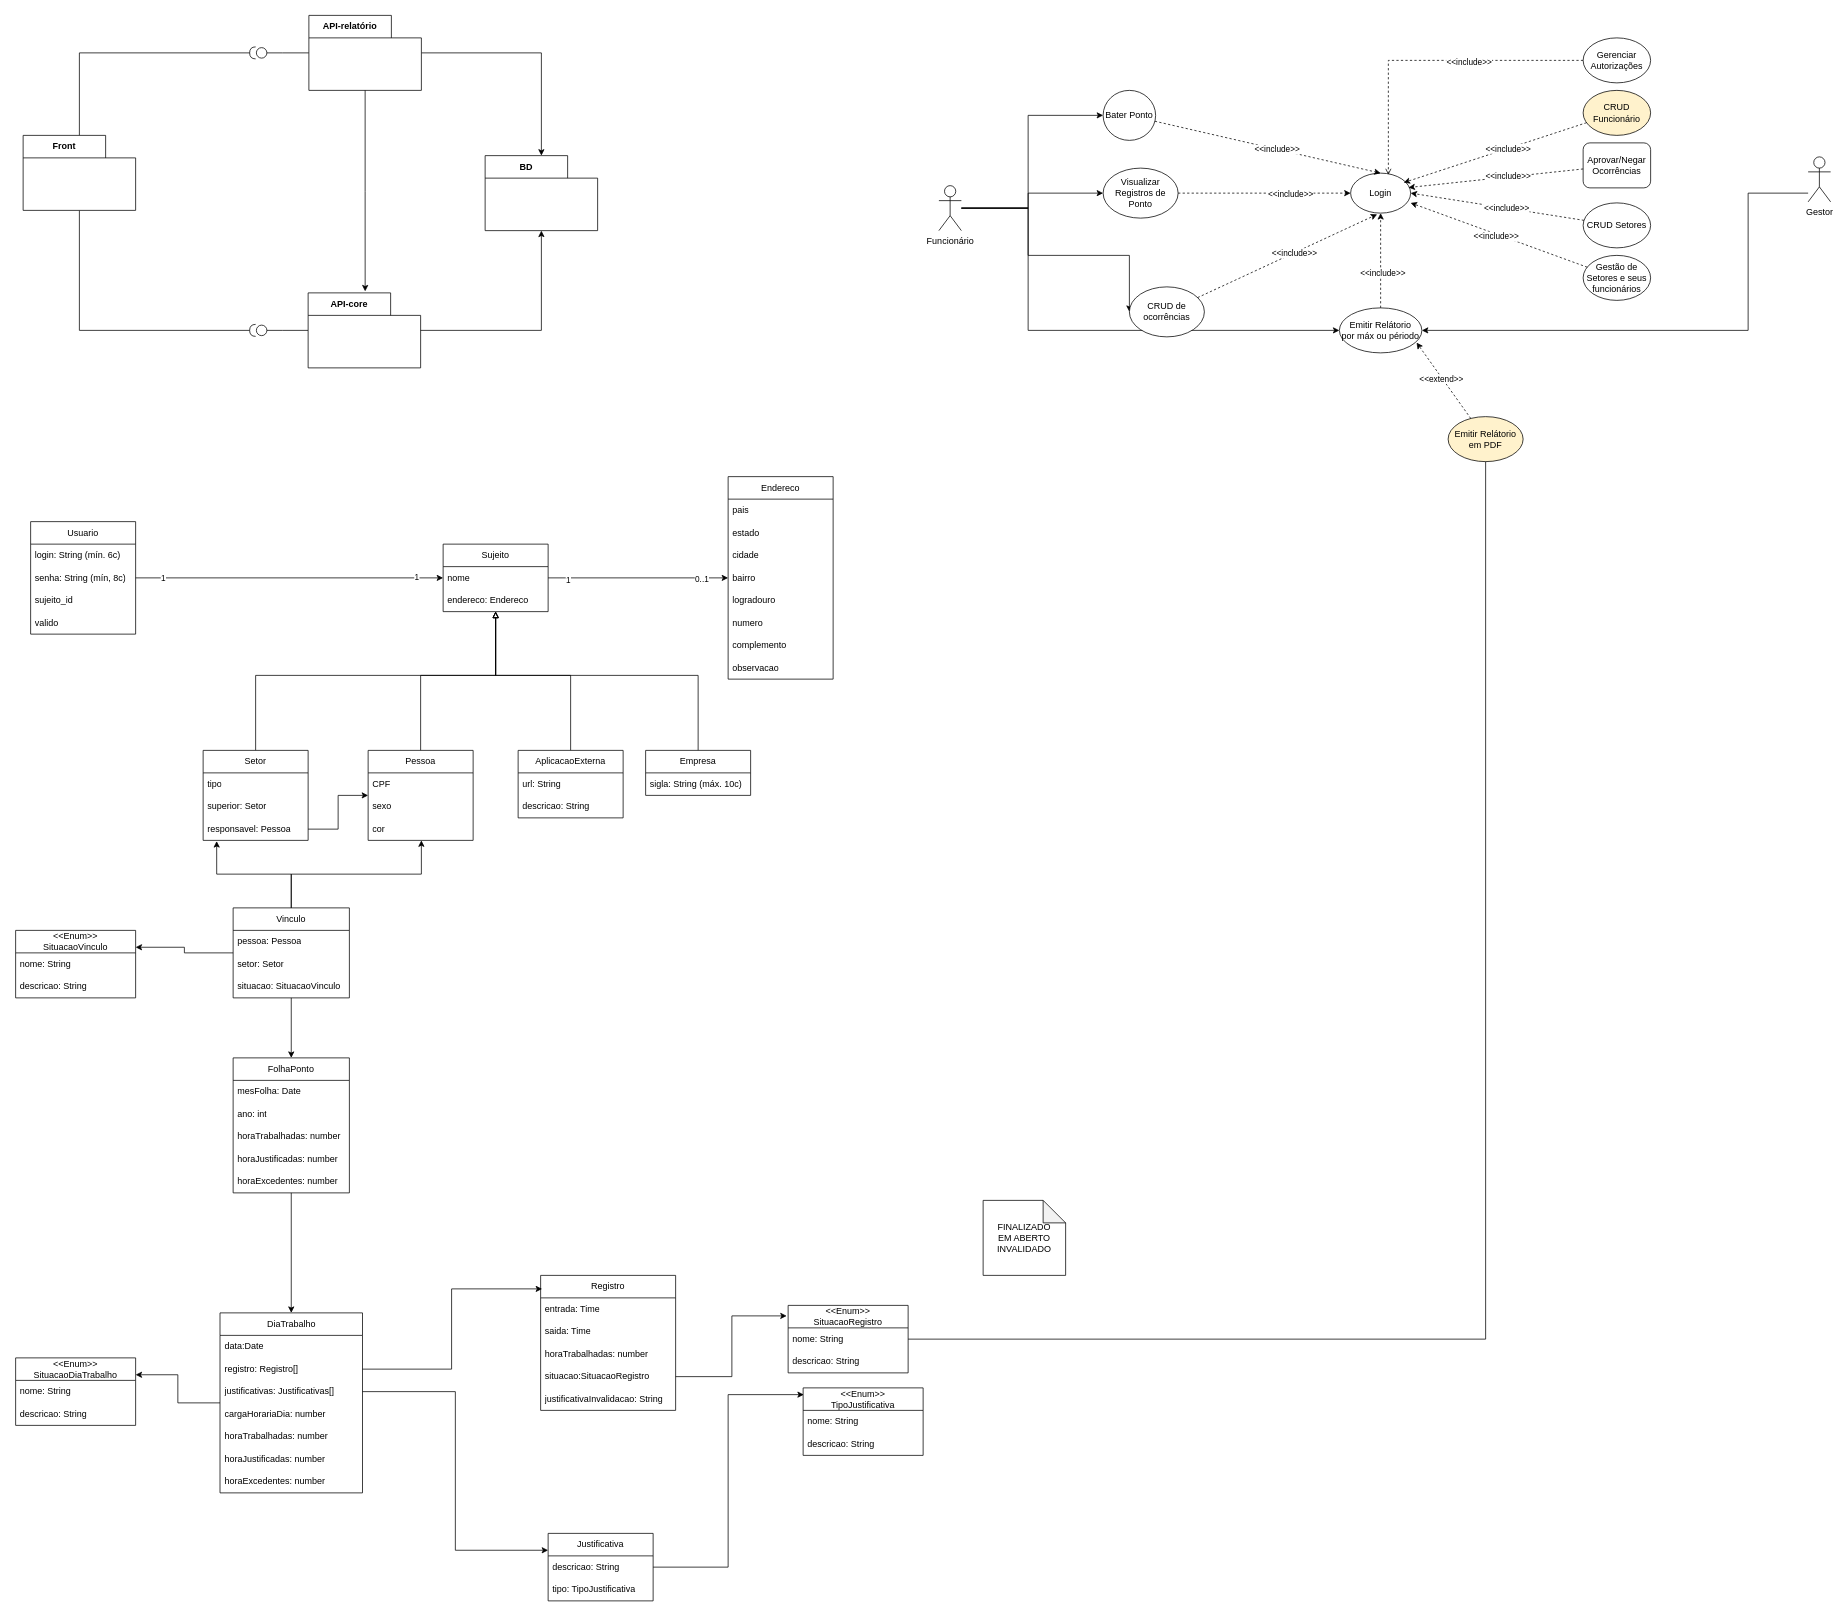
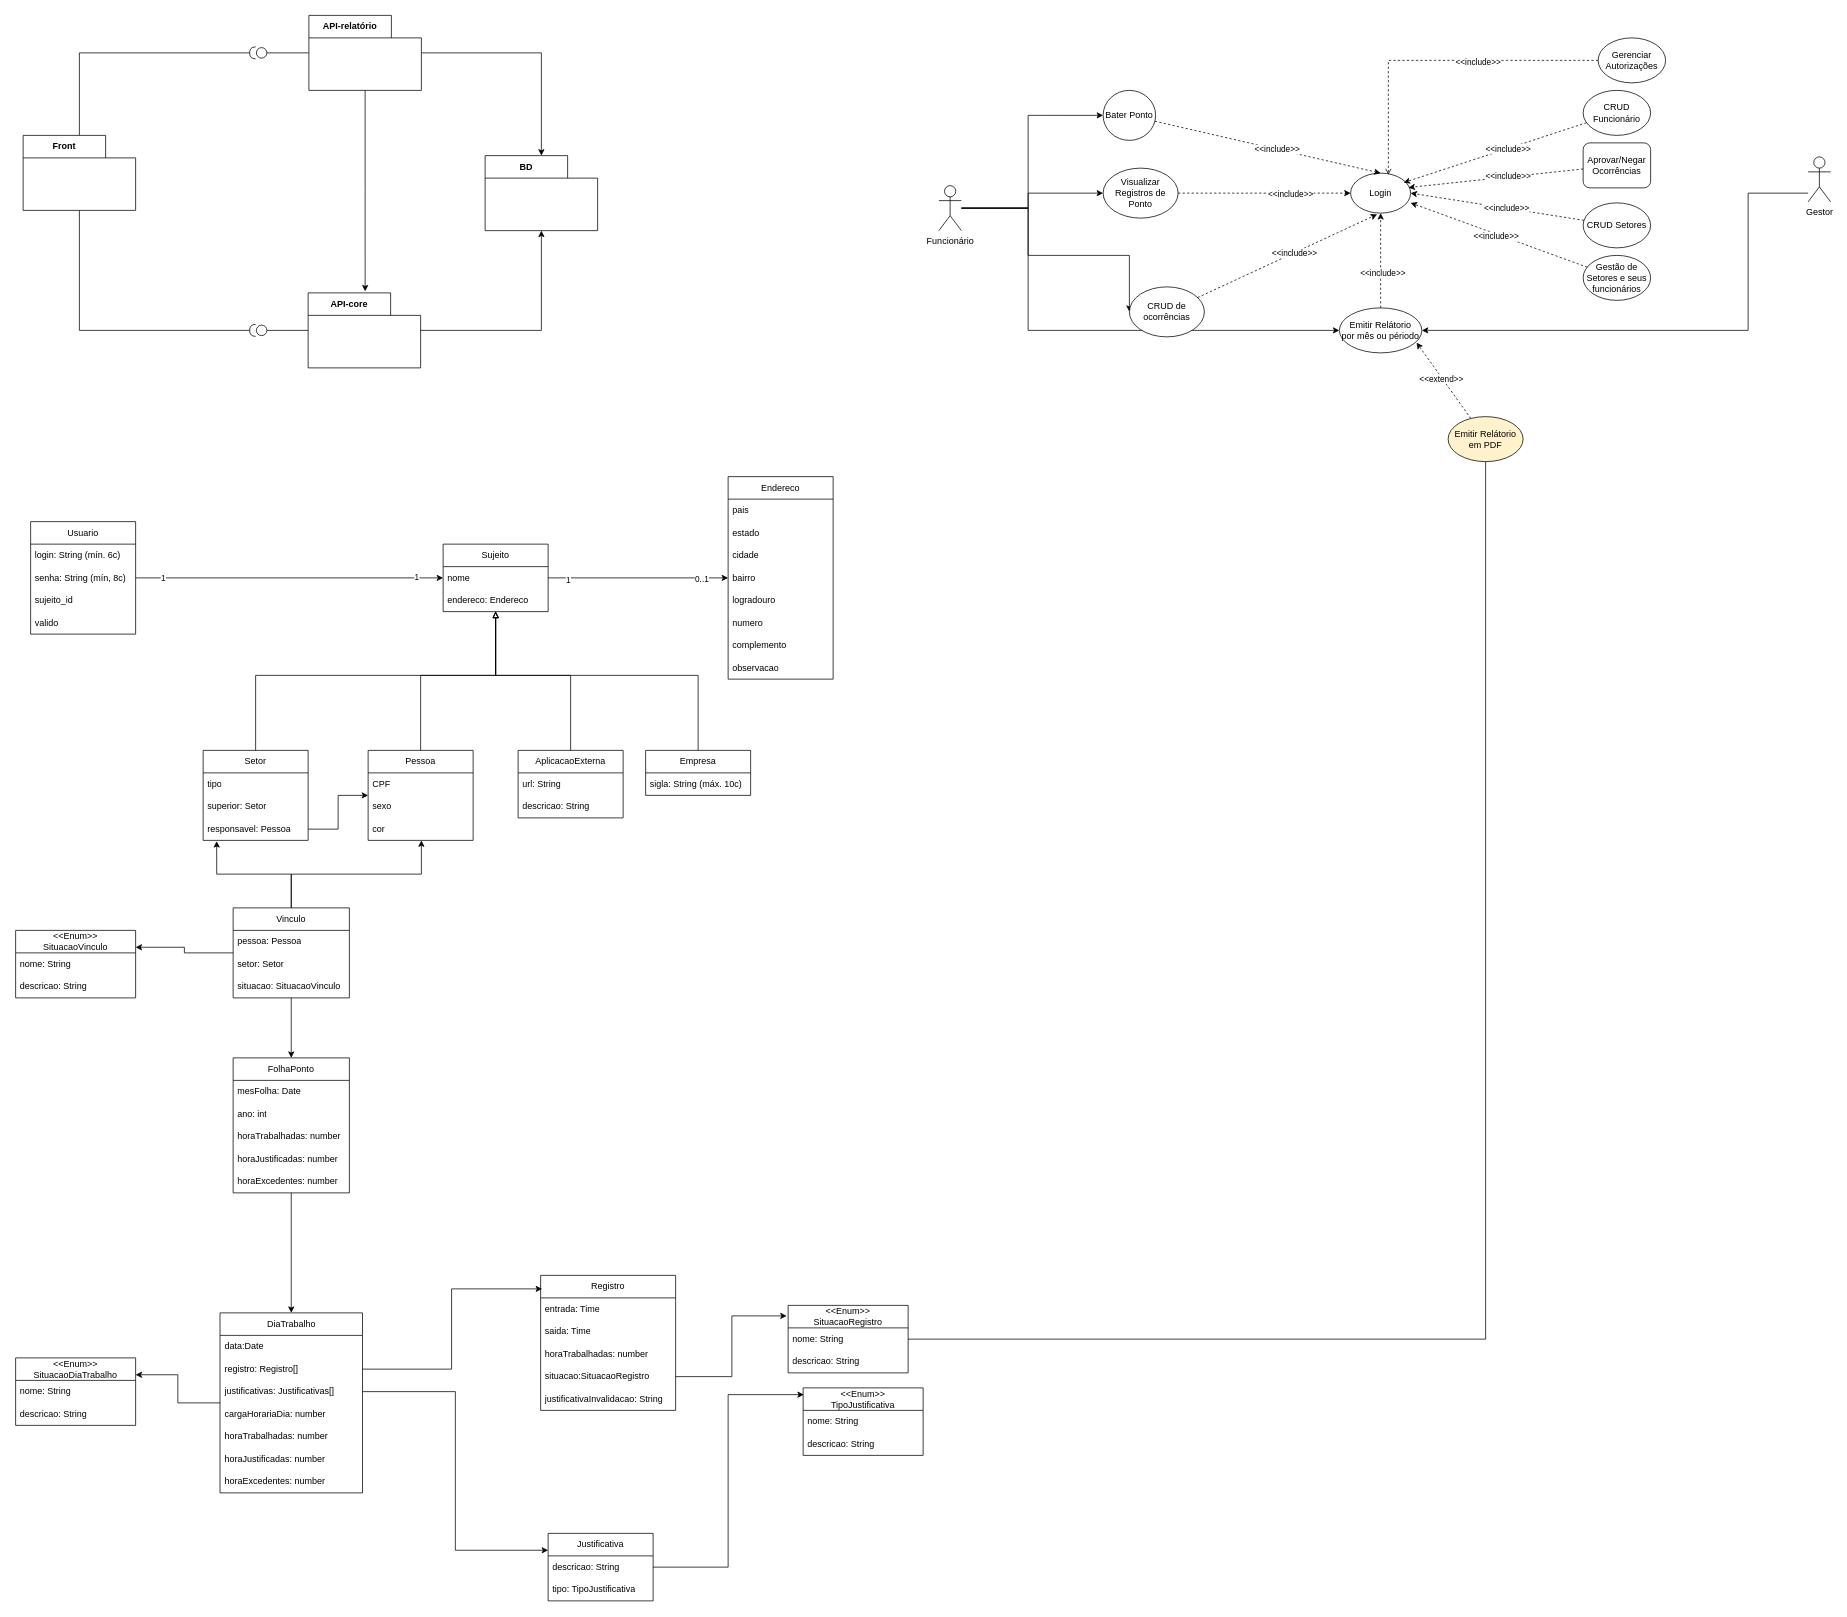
node "Gerenciar Autorizações": moved (1617, 60) -> (1632, 60)
node "CRUD Funcionário": fillcolor #fff2cc -> #ffffff
node "Emitir Relátorio por máx ou périodo": label "Emitir Relátorio por máx ou périodo" -> "Emitir Relátorio por mês ou périodo"
node "FINALIZADO EM ABERTO INVALIDADO": removed
